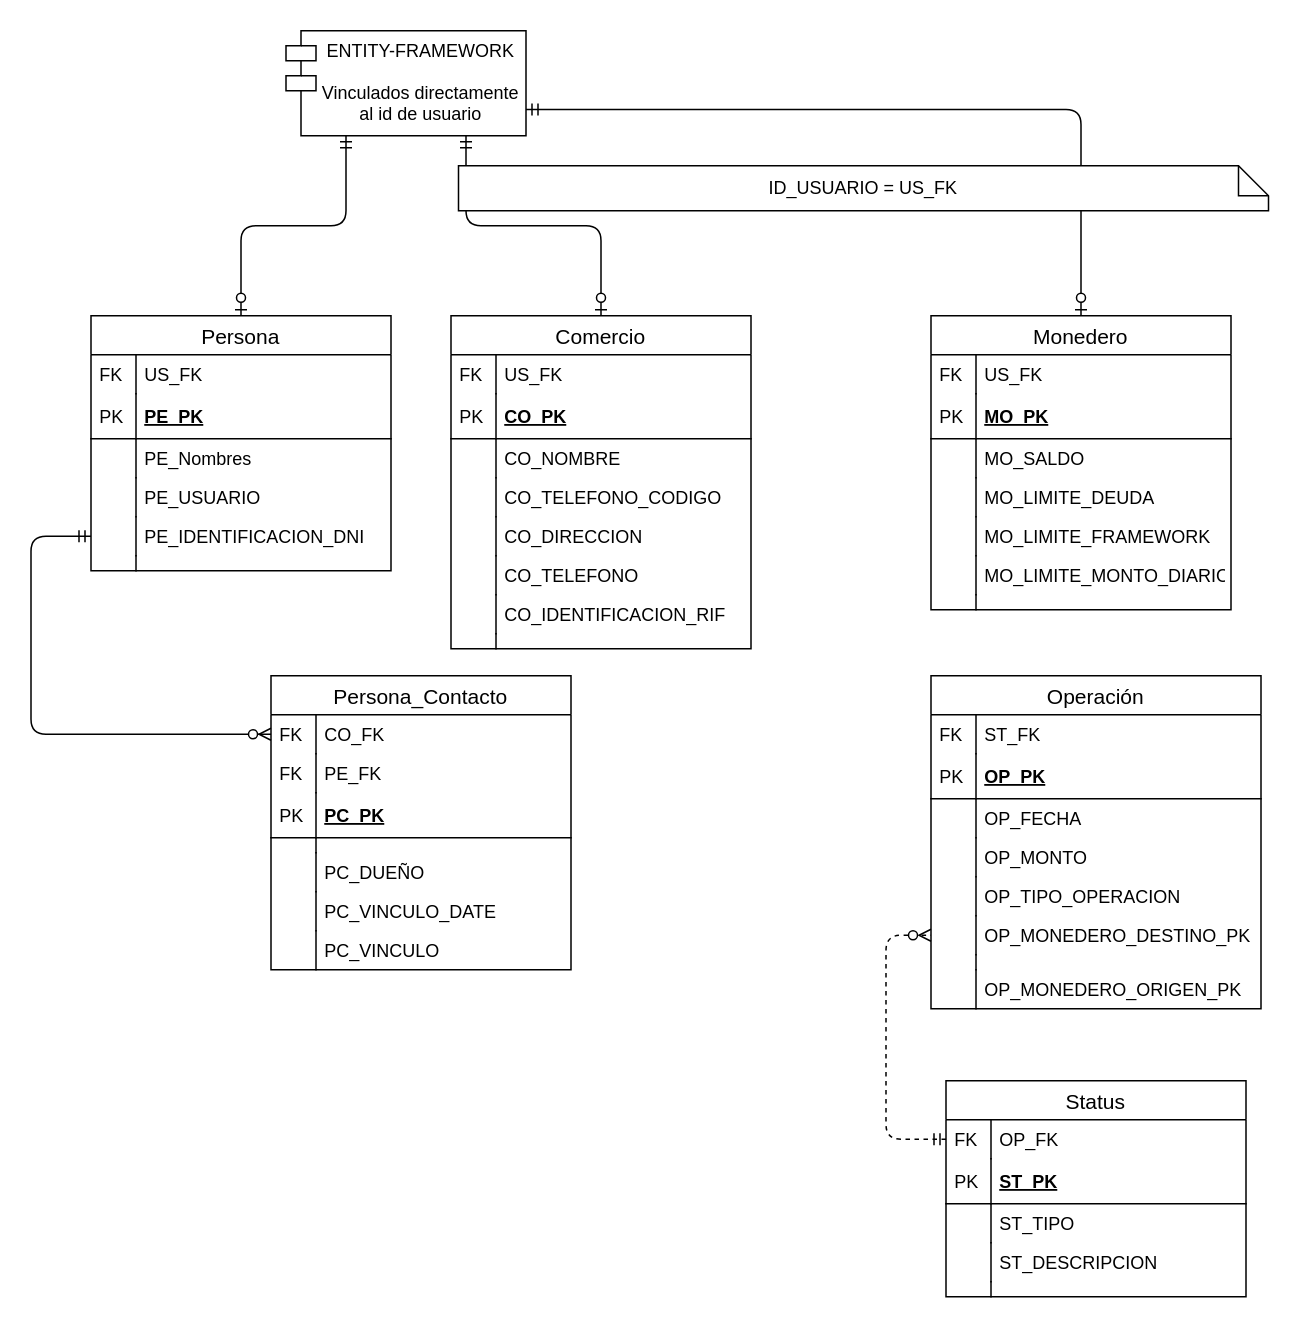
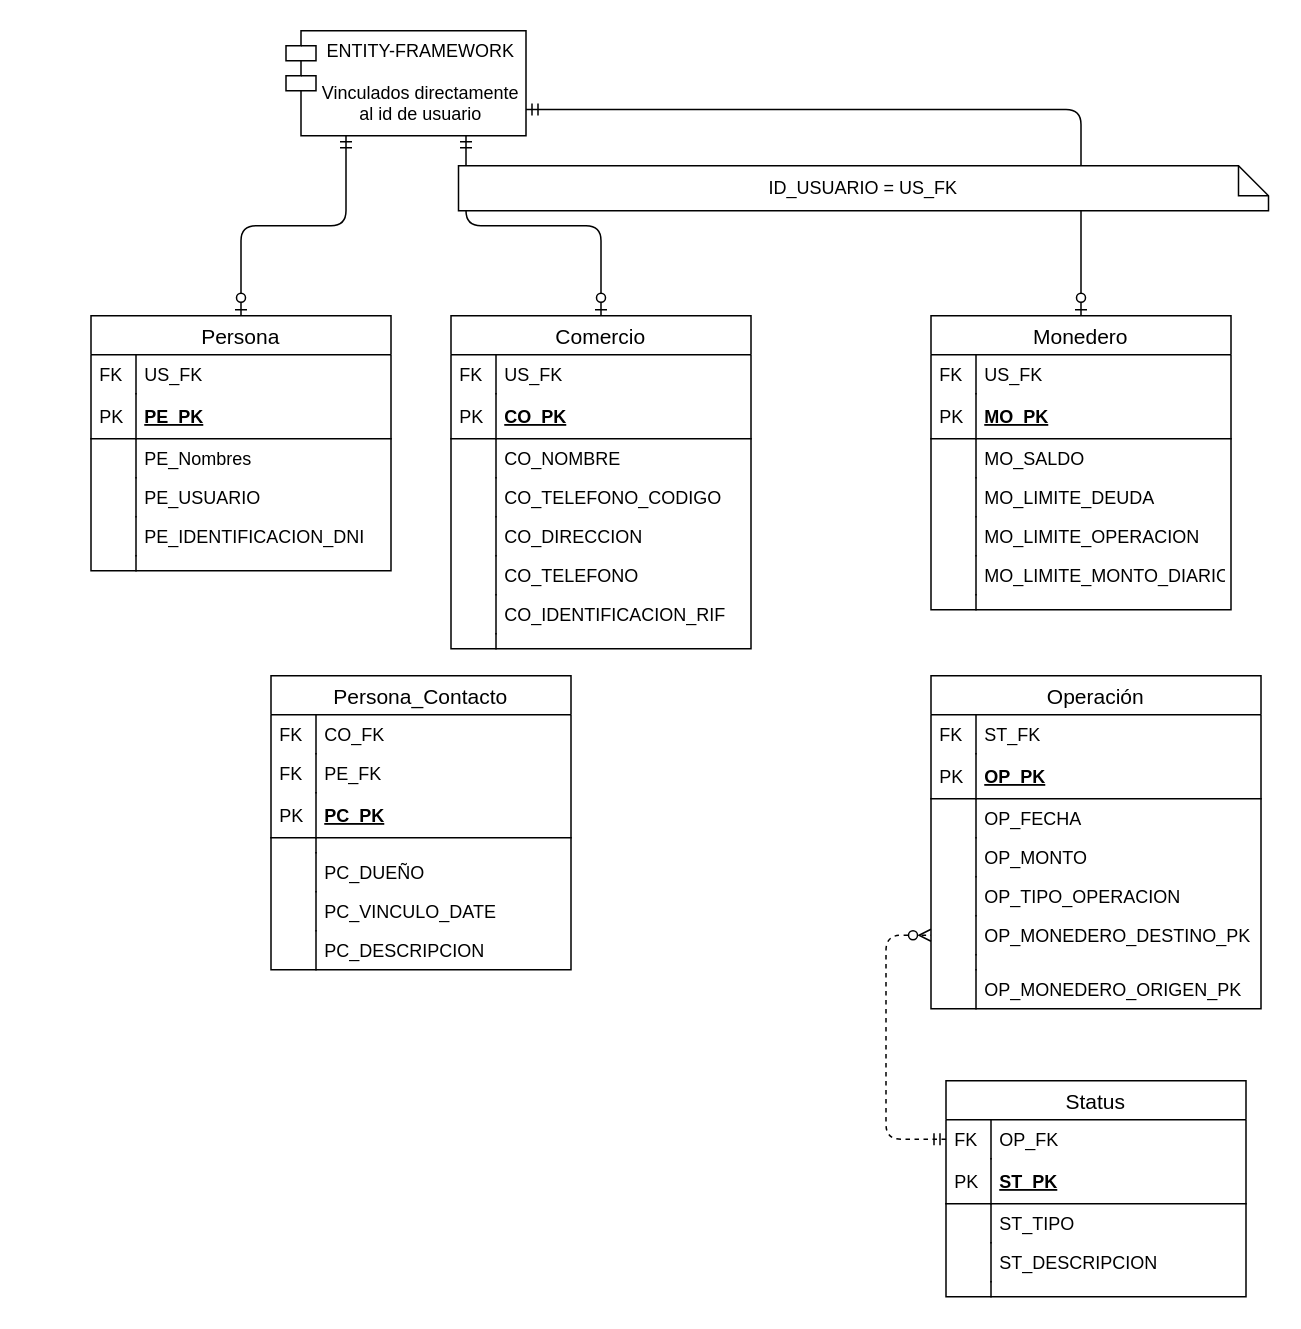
node "MO_LIMITE_FRAMEWORK": label "MO_LIMITE_FRAMEWORK" -> "MO_LIMITE_OPERACION"
edge "PE_IDENTIFICACION_DNI" -- "CO_FK": removed
node "PC_VINCULO": label "PC_VINCULO" -> "PC_DESCRIPCION"
